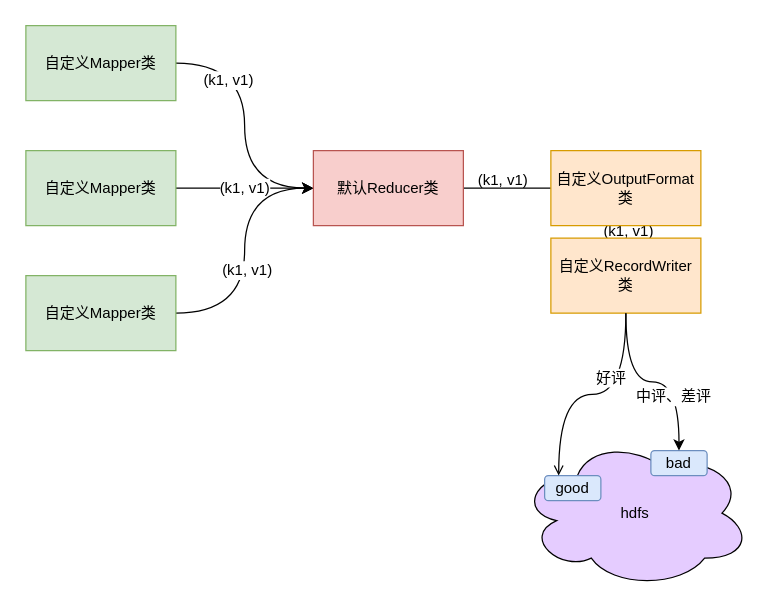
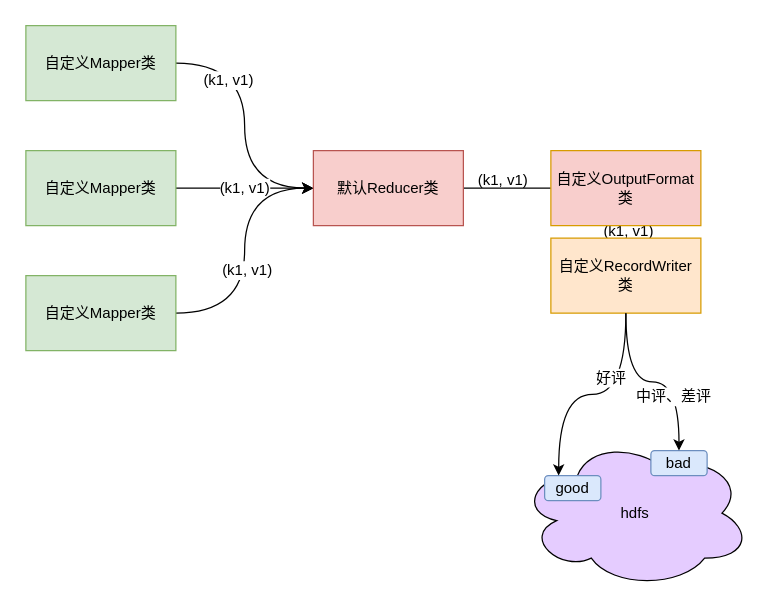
node "自定义OutputFormat类": fillcolor #ffe6cc -> #f8cecc
edge "自定义OutputFormat类" -> "自定义RecordWriter类": style solid -> dashed
edge "自定义RecordWriter类" -> "good": arrowhead open -> classic
